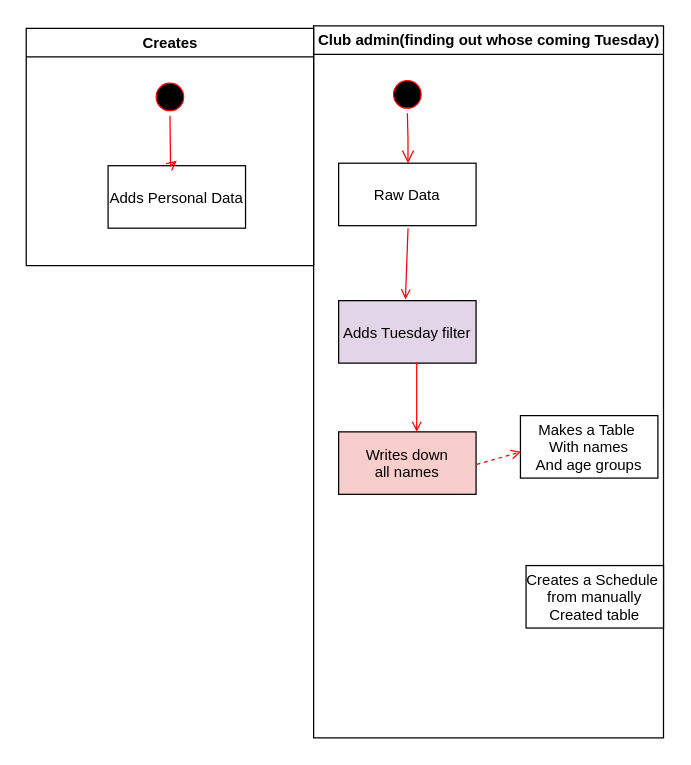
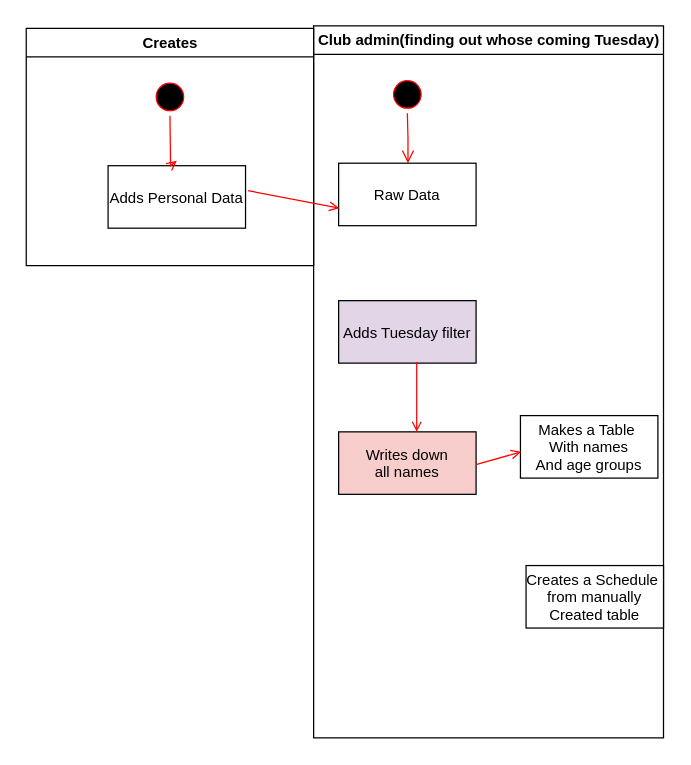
edge "Adds Personal Data" -> "Raw Data": added
edge "Raw Data" -> "Adds Tuesday filter": removed
edge "Writes down all names" -> "Makes a Table With names And age groups": style dashed -> solid
